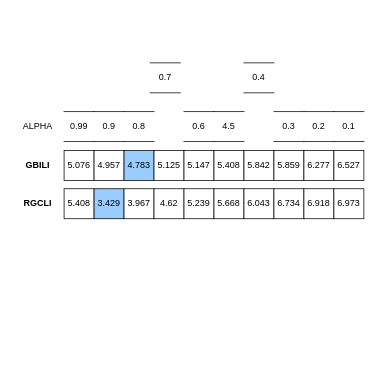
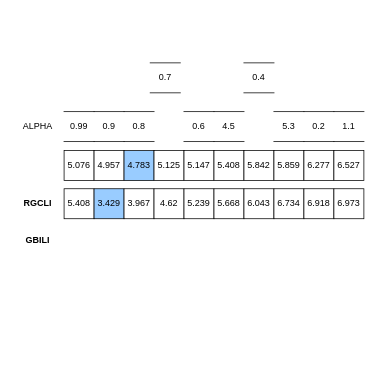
node "0.3": label "0.3" -> "5.3"
node "0.1": label "0.1" -> "1.1"
node "GBILI": moved (38, 165) -> (38, 240)
